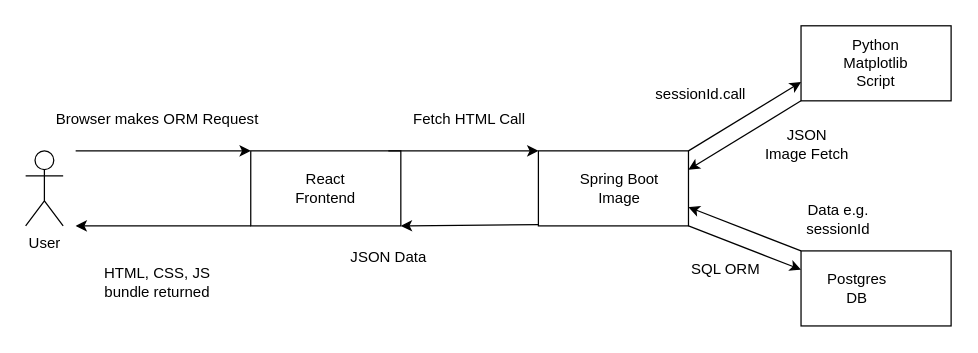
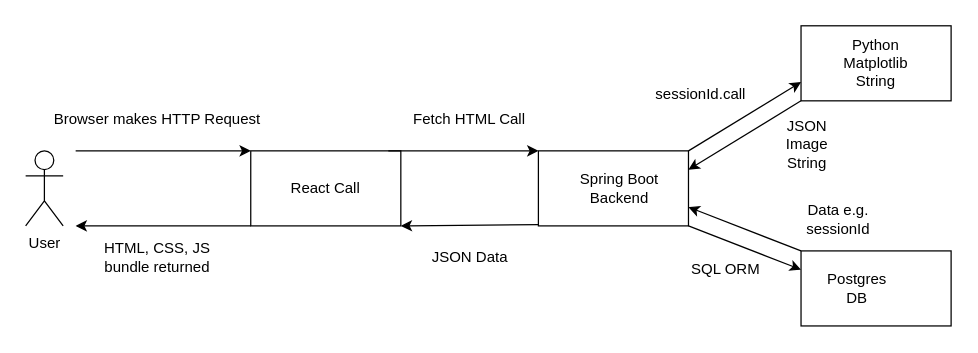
node "Python Matplotlib Script": label "Python Matplotlib Script" -> "Python Matplotlib String"
node "Browser makes ORM Request": label "Browser makes ORM Request" -> "Browser makes HTTP Request"
node "JSON Image Fetch": label "JSON Image Fetch" -> "JSON Image String"
node "React Frontend": label "React Frontend" -> "React Call"
node "Spring Boot Image": label "Spring Boot Image" -> "Spring Boot Backend"
node "JSON Data": moved (388, 257) -> (469, 257)
node "HTML, CSS, JS bundle returned": moved (157, 282) -> (157, 257)
